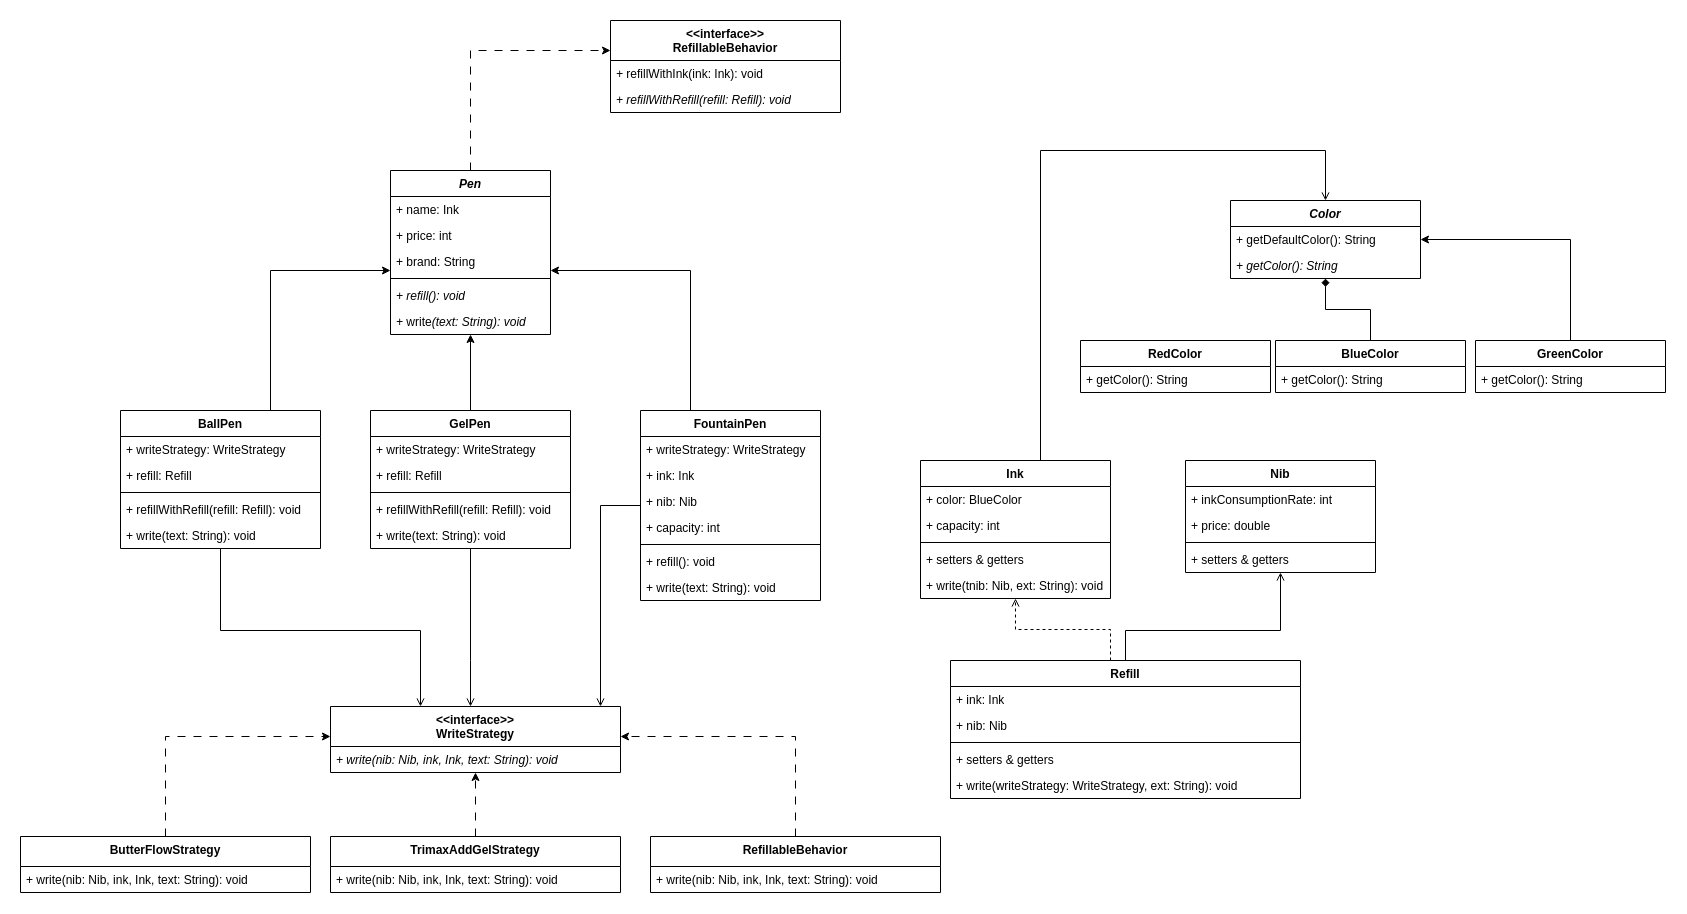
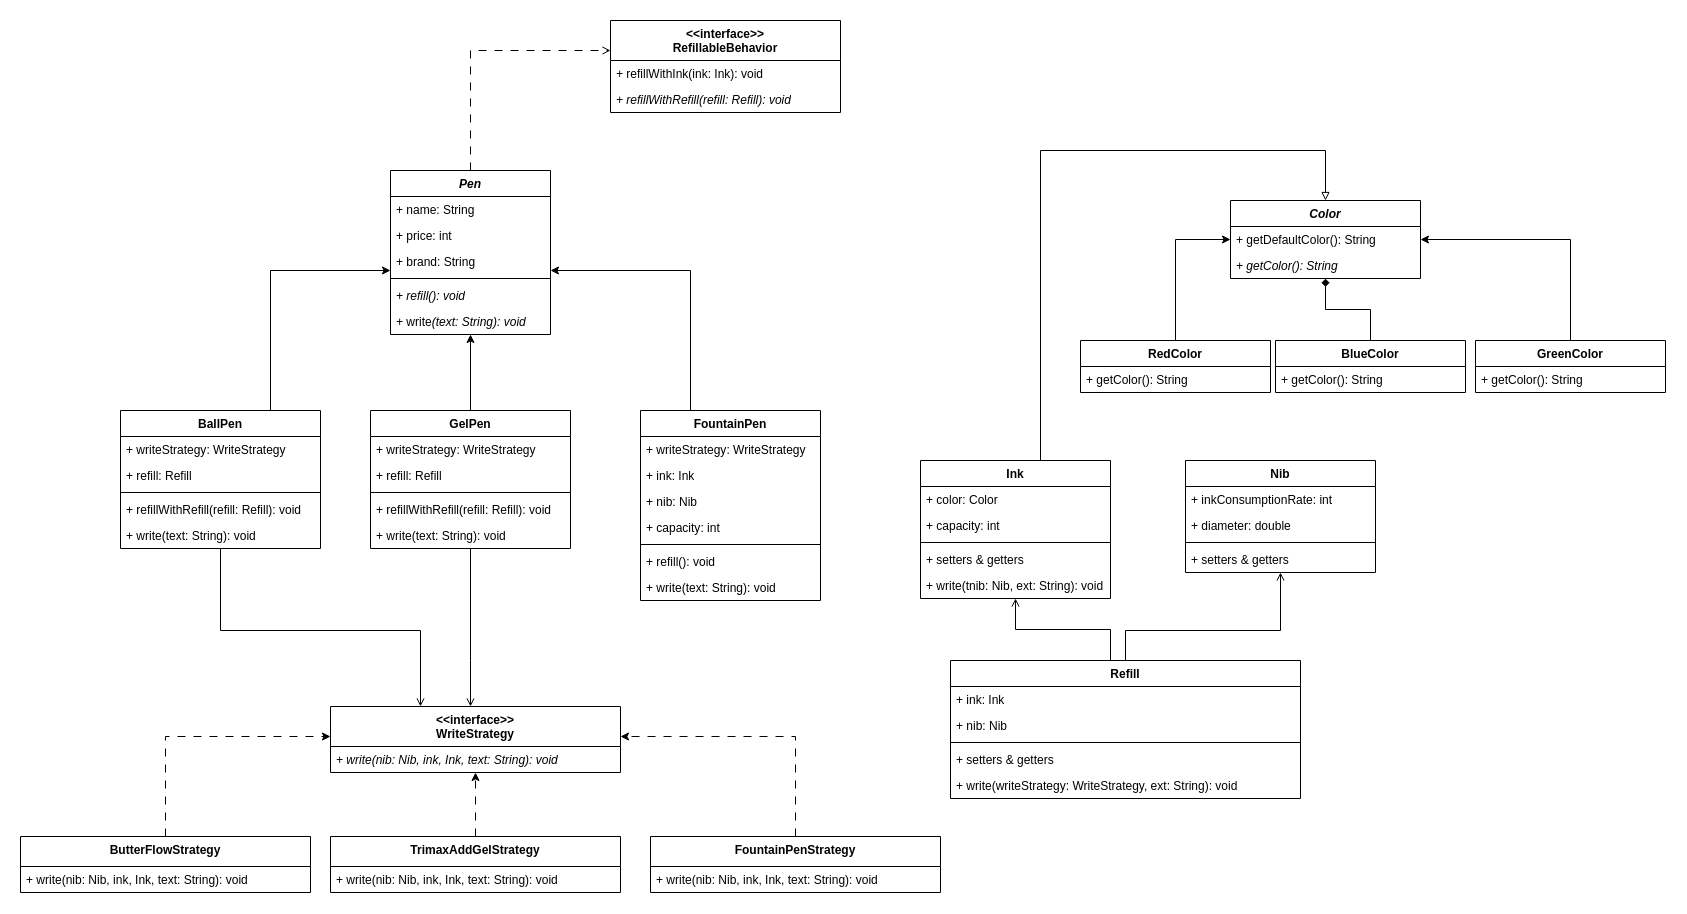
edge "Pen" -> "<<interface>> RefillableBehavior": arrowhead classic -> open
edge "Ink" -> "Color": arrowhead open -> block
node "+ name: Ink": label "+ name: Ink" -> "+ name: String"
edge "RedColor" -> "+ getDefaultColor(): String": added
node "+ color: BlueColor": label "+ color: BlueColor" -> "+ color: Color"
node "+ price: double": label "+ price: double" -> "+ diameter: double"
edge "FountainPen" -> "<<interface>> WriteStrategy": removed
edge "Refill" -> "Ink": style dashed -> solid
node "RefillableBehavior": label "RefillableBehavior" -> "FountainPenStrategy"
